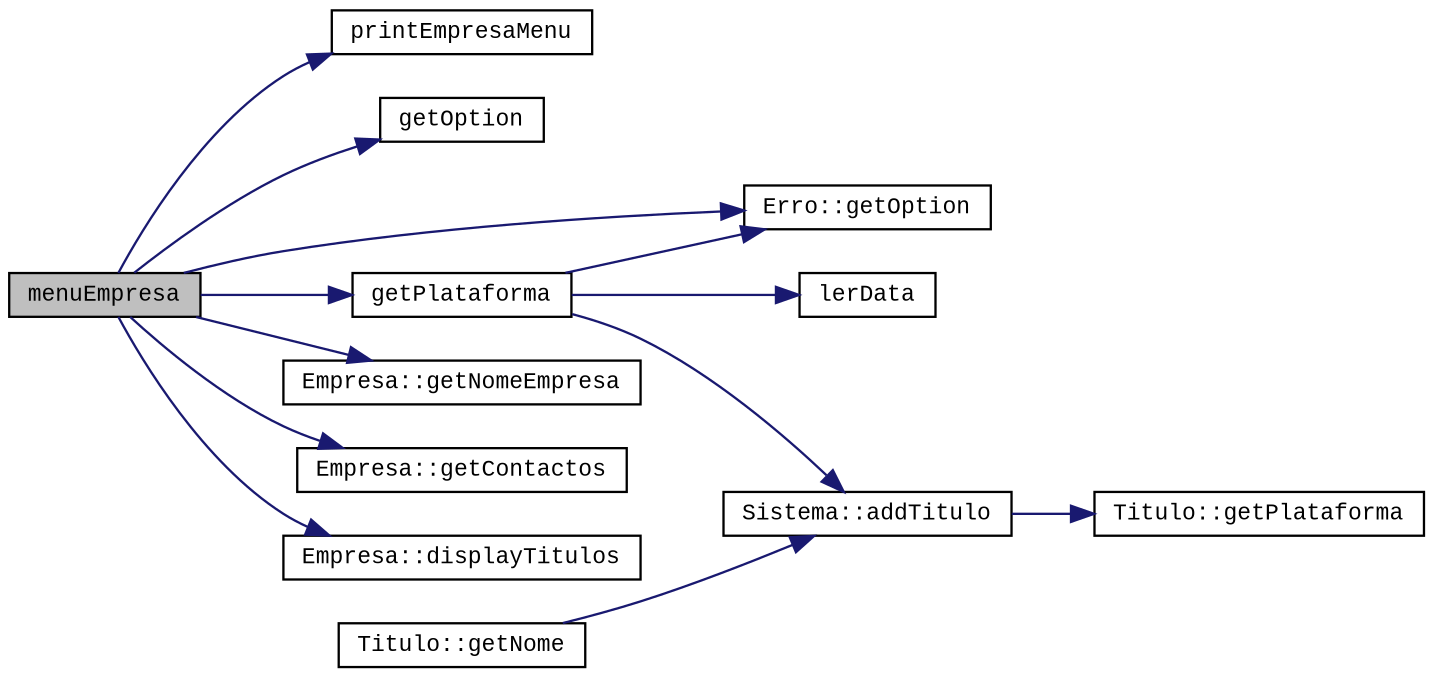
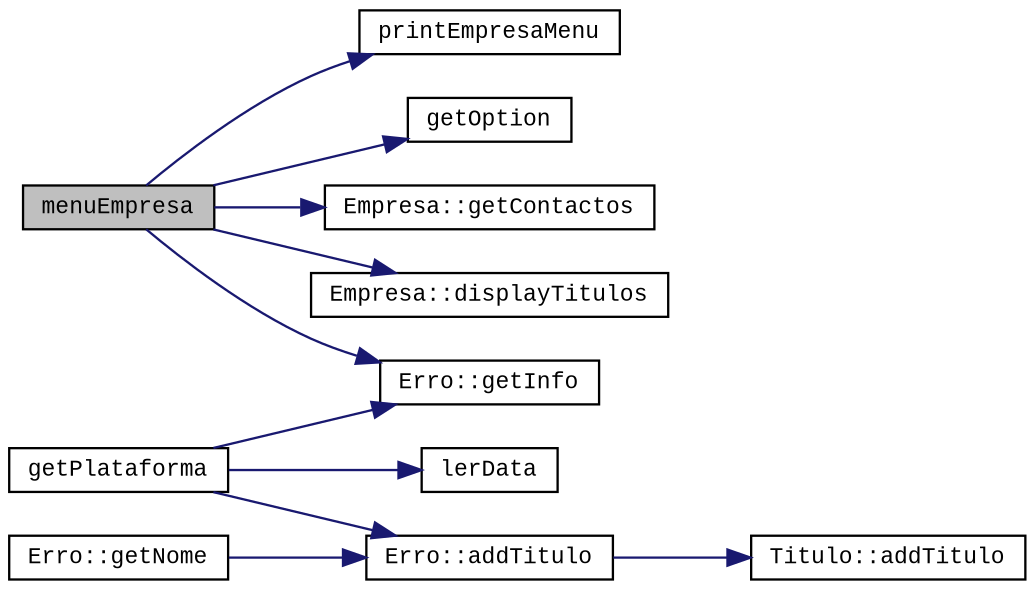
node "Erro::getOption": label "Erro::getOption" -> "Erro::getInfo"
edge "menuEmpresa" -> "getPlataforma": removed
node "Empresa::getNomeEmpresa": removed
node "Sistema::addTitulo": label "Sistema::addTitulo" -> "Erro::addTitulo"
node "Titulo::getPlataforma": label "Titulo::getPlataforma" -> "Titulo::addTitulo"
node "Titulo::getNome": label "Titulo::getNome" -> "Erro::getNome"
